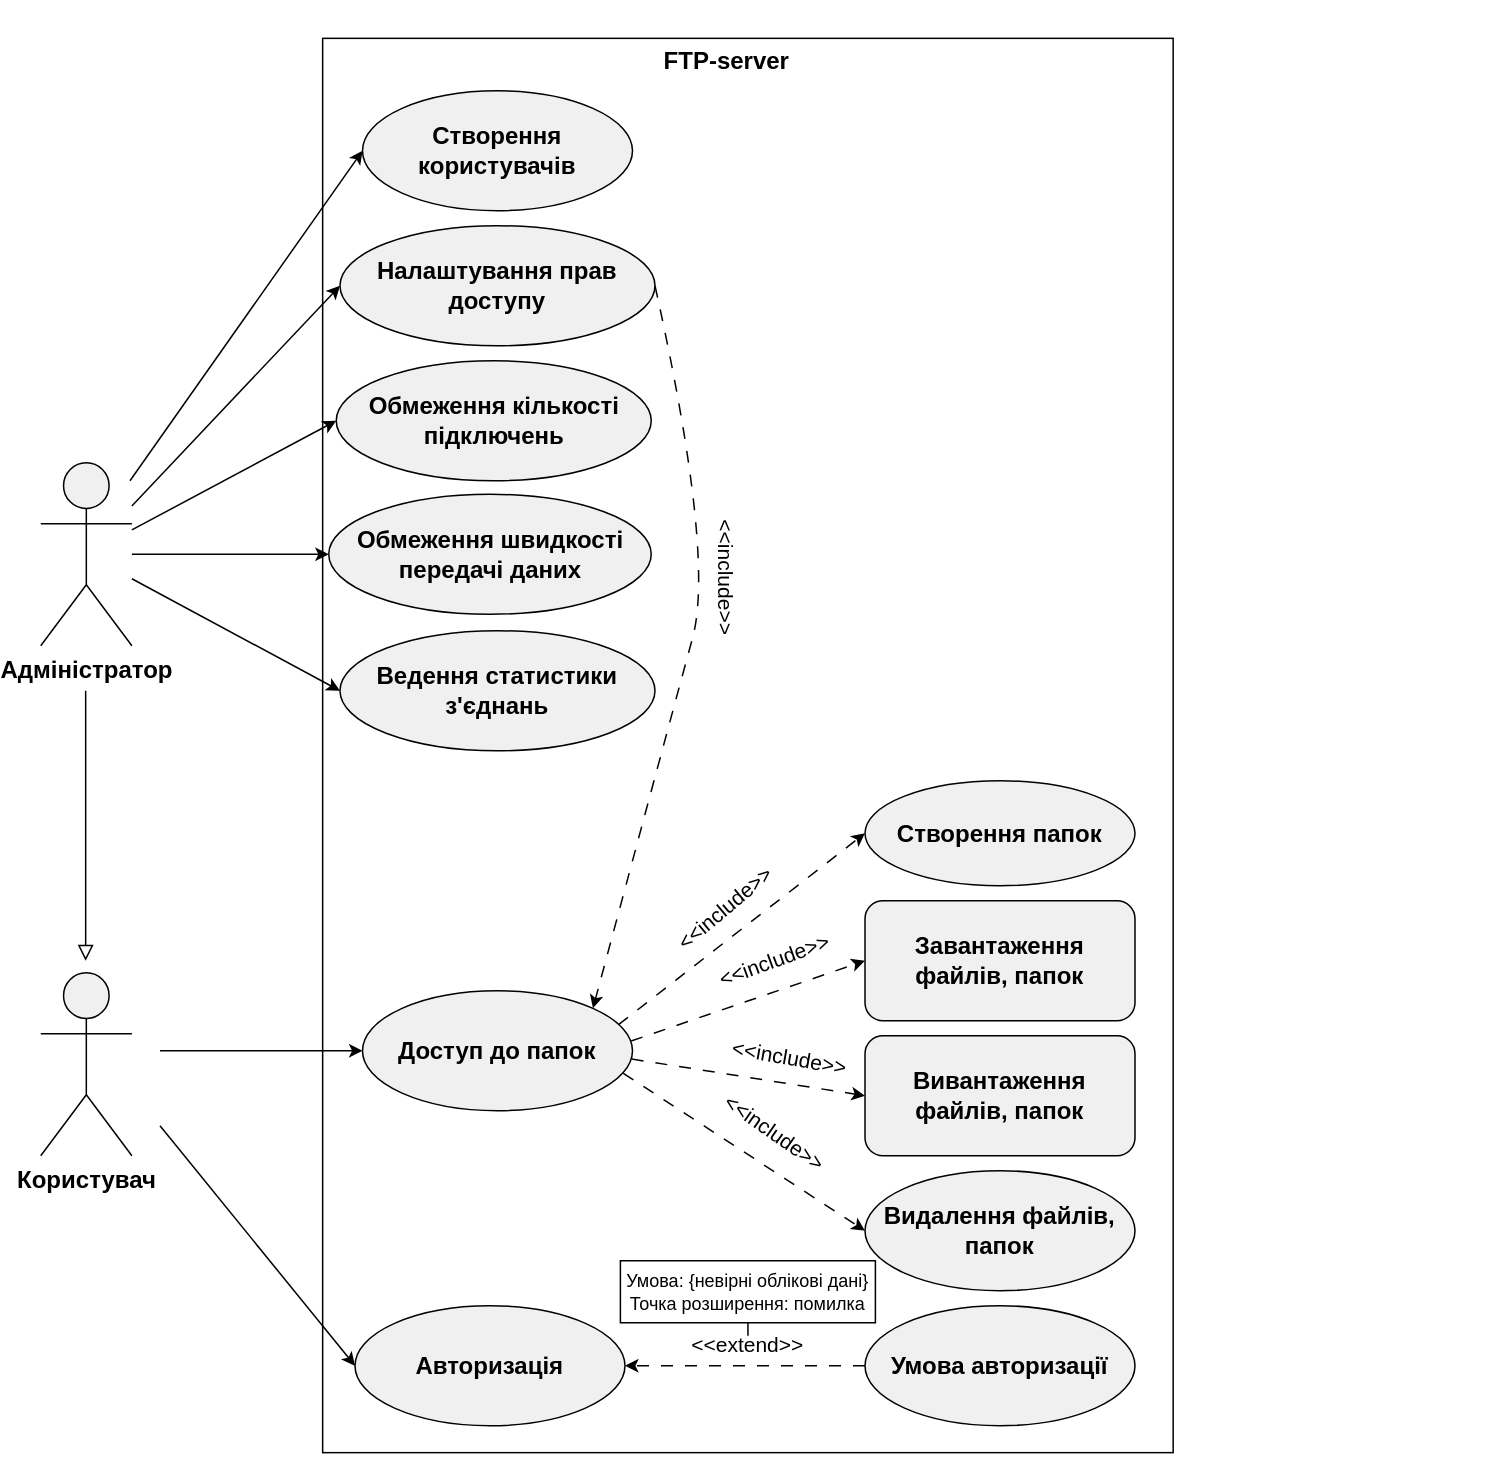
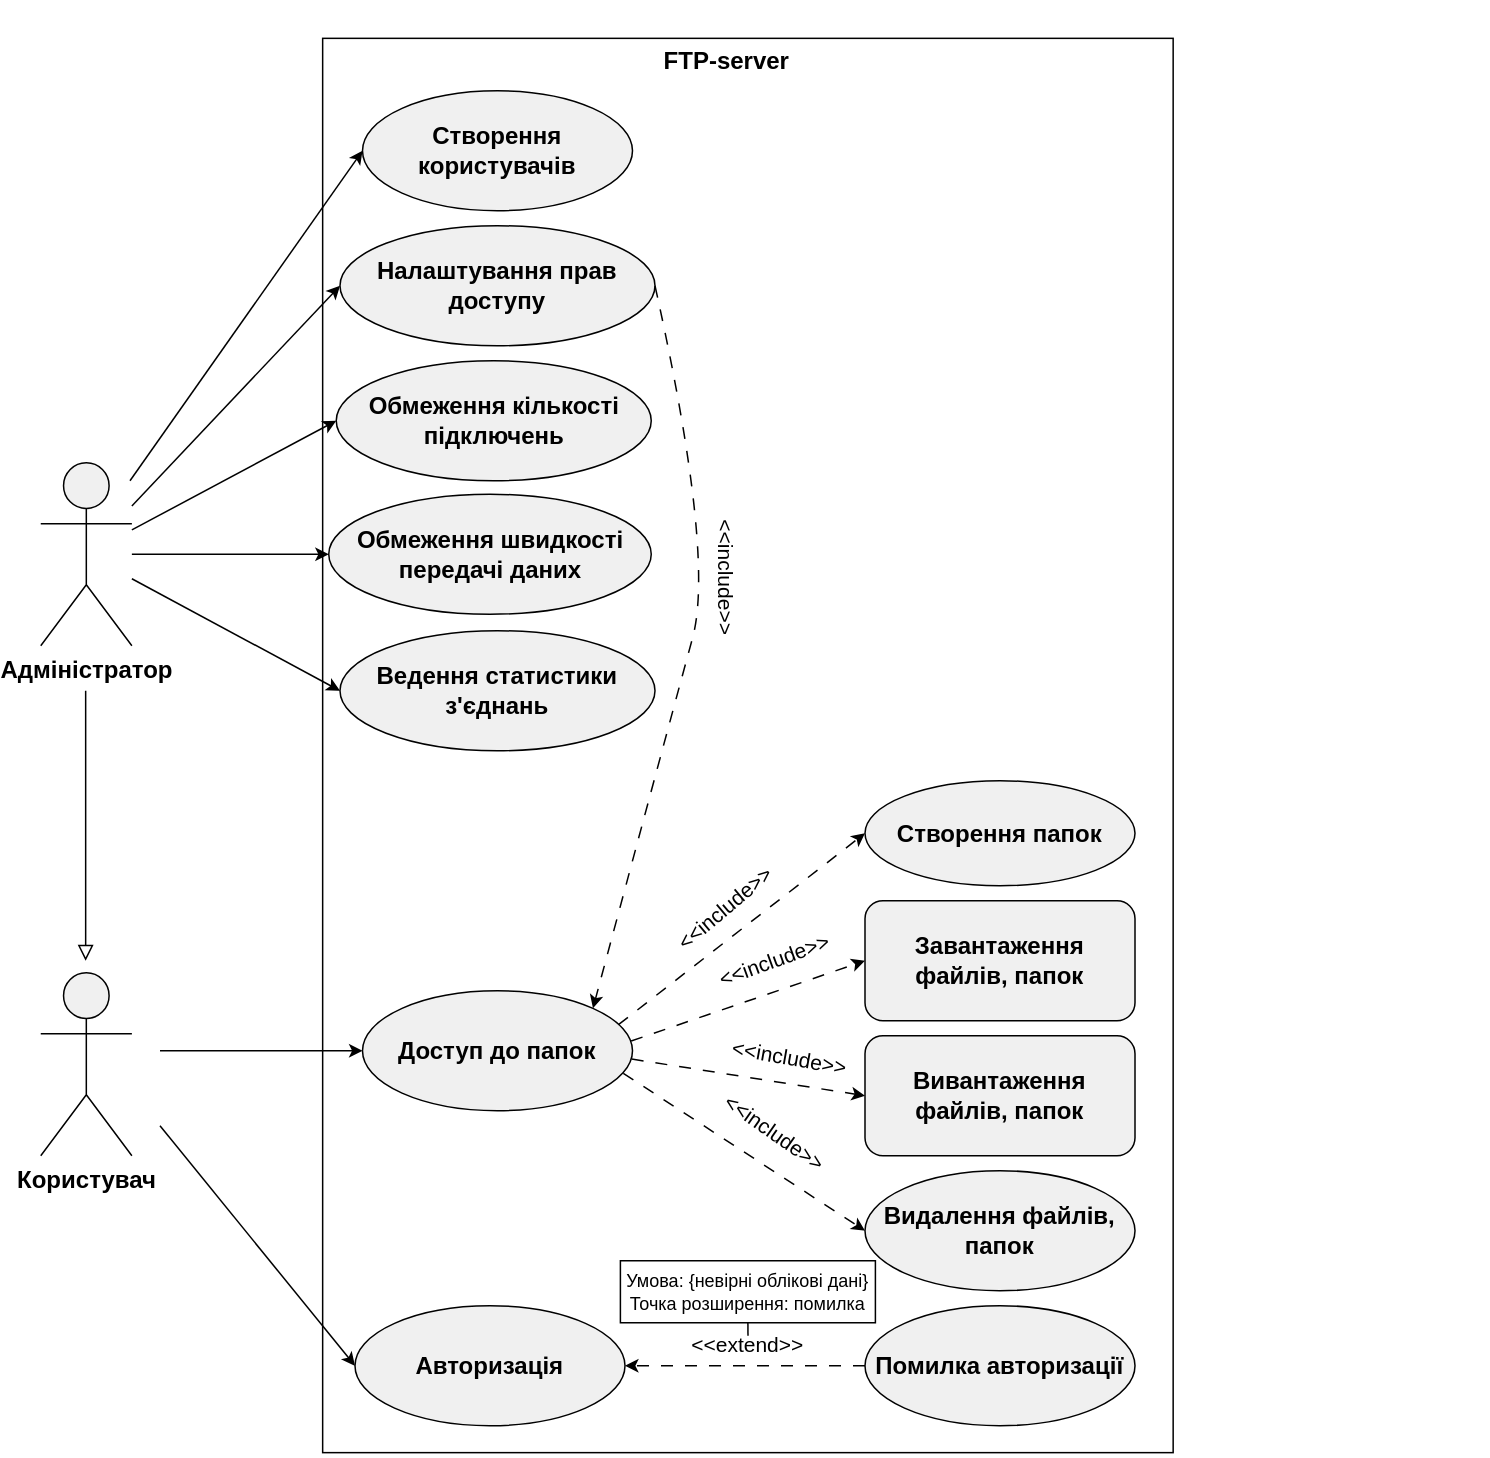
node "Умова авторизації": label "Умова авторизації" -> "Помилка авторизації"
